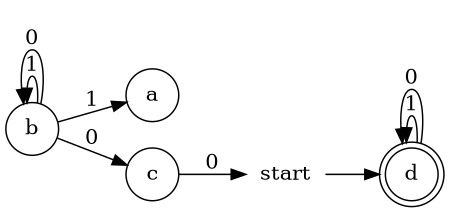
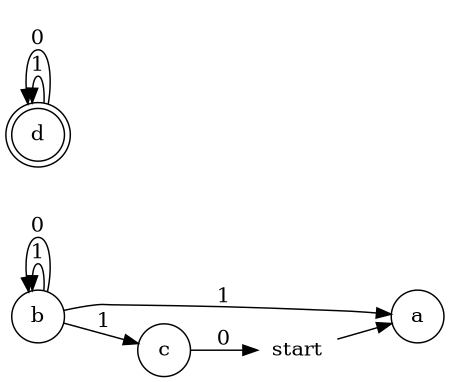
edge "b" -> "c": label "0" -> "1"
edge "start" -> "d": now "start" -> "a"
